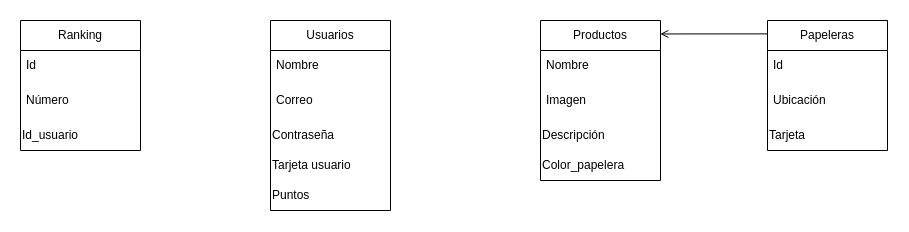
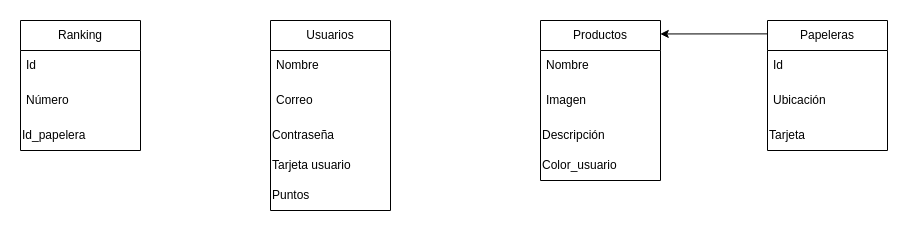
edge "Papeleras" -> "Productos": arrowhead open -> classic
node "Id_usuario": label "Id_usuario" -> "Id_papelera"
node "Color_papelera": label "Color_papelera" -> "Color_usuario"
